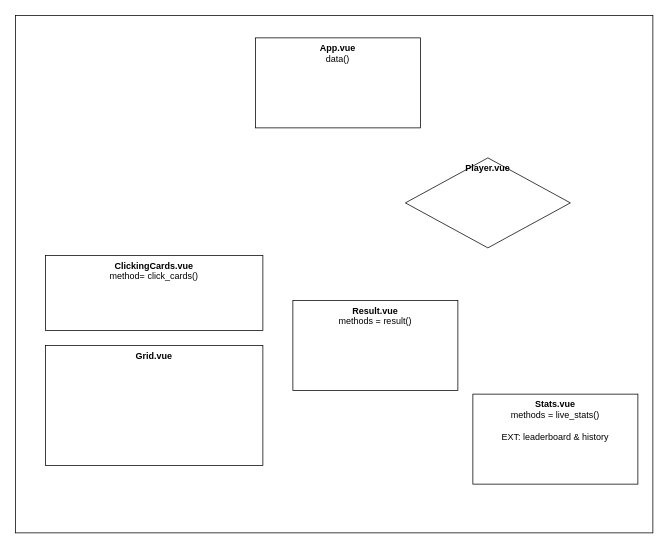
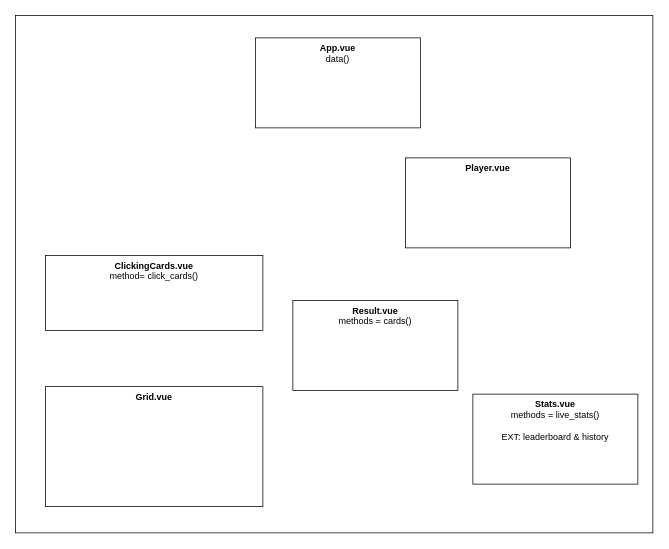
node "Player.vue": shape diamond -> rectangle
node "Result.vue methods = result()": label "Result.vue methods = result()" -> "Result.vue methods = cards()"
node "Grid.vue": moved (154, 405) -> (154, 447)
